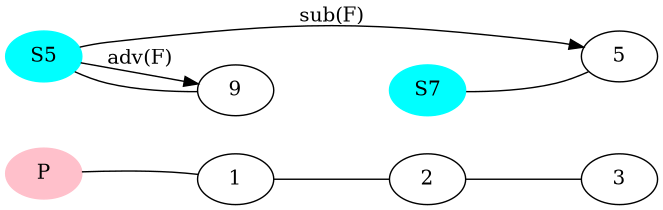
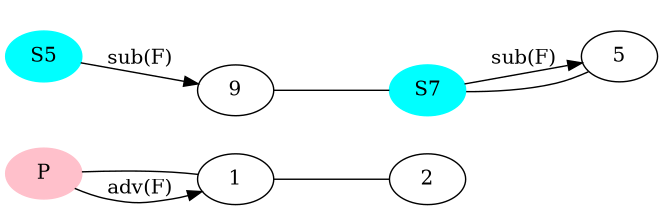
edge "S5" -> "5": now "S7" -> "5"
edge "S5" -> "9": label "adv(F)" -> "sub(F)"
edge "S5" -- "9": now "S7" -- "9"
node "3": removed
edge "P" -> "1": added, label "adv(F)"
